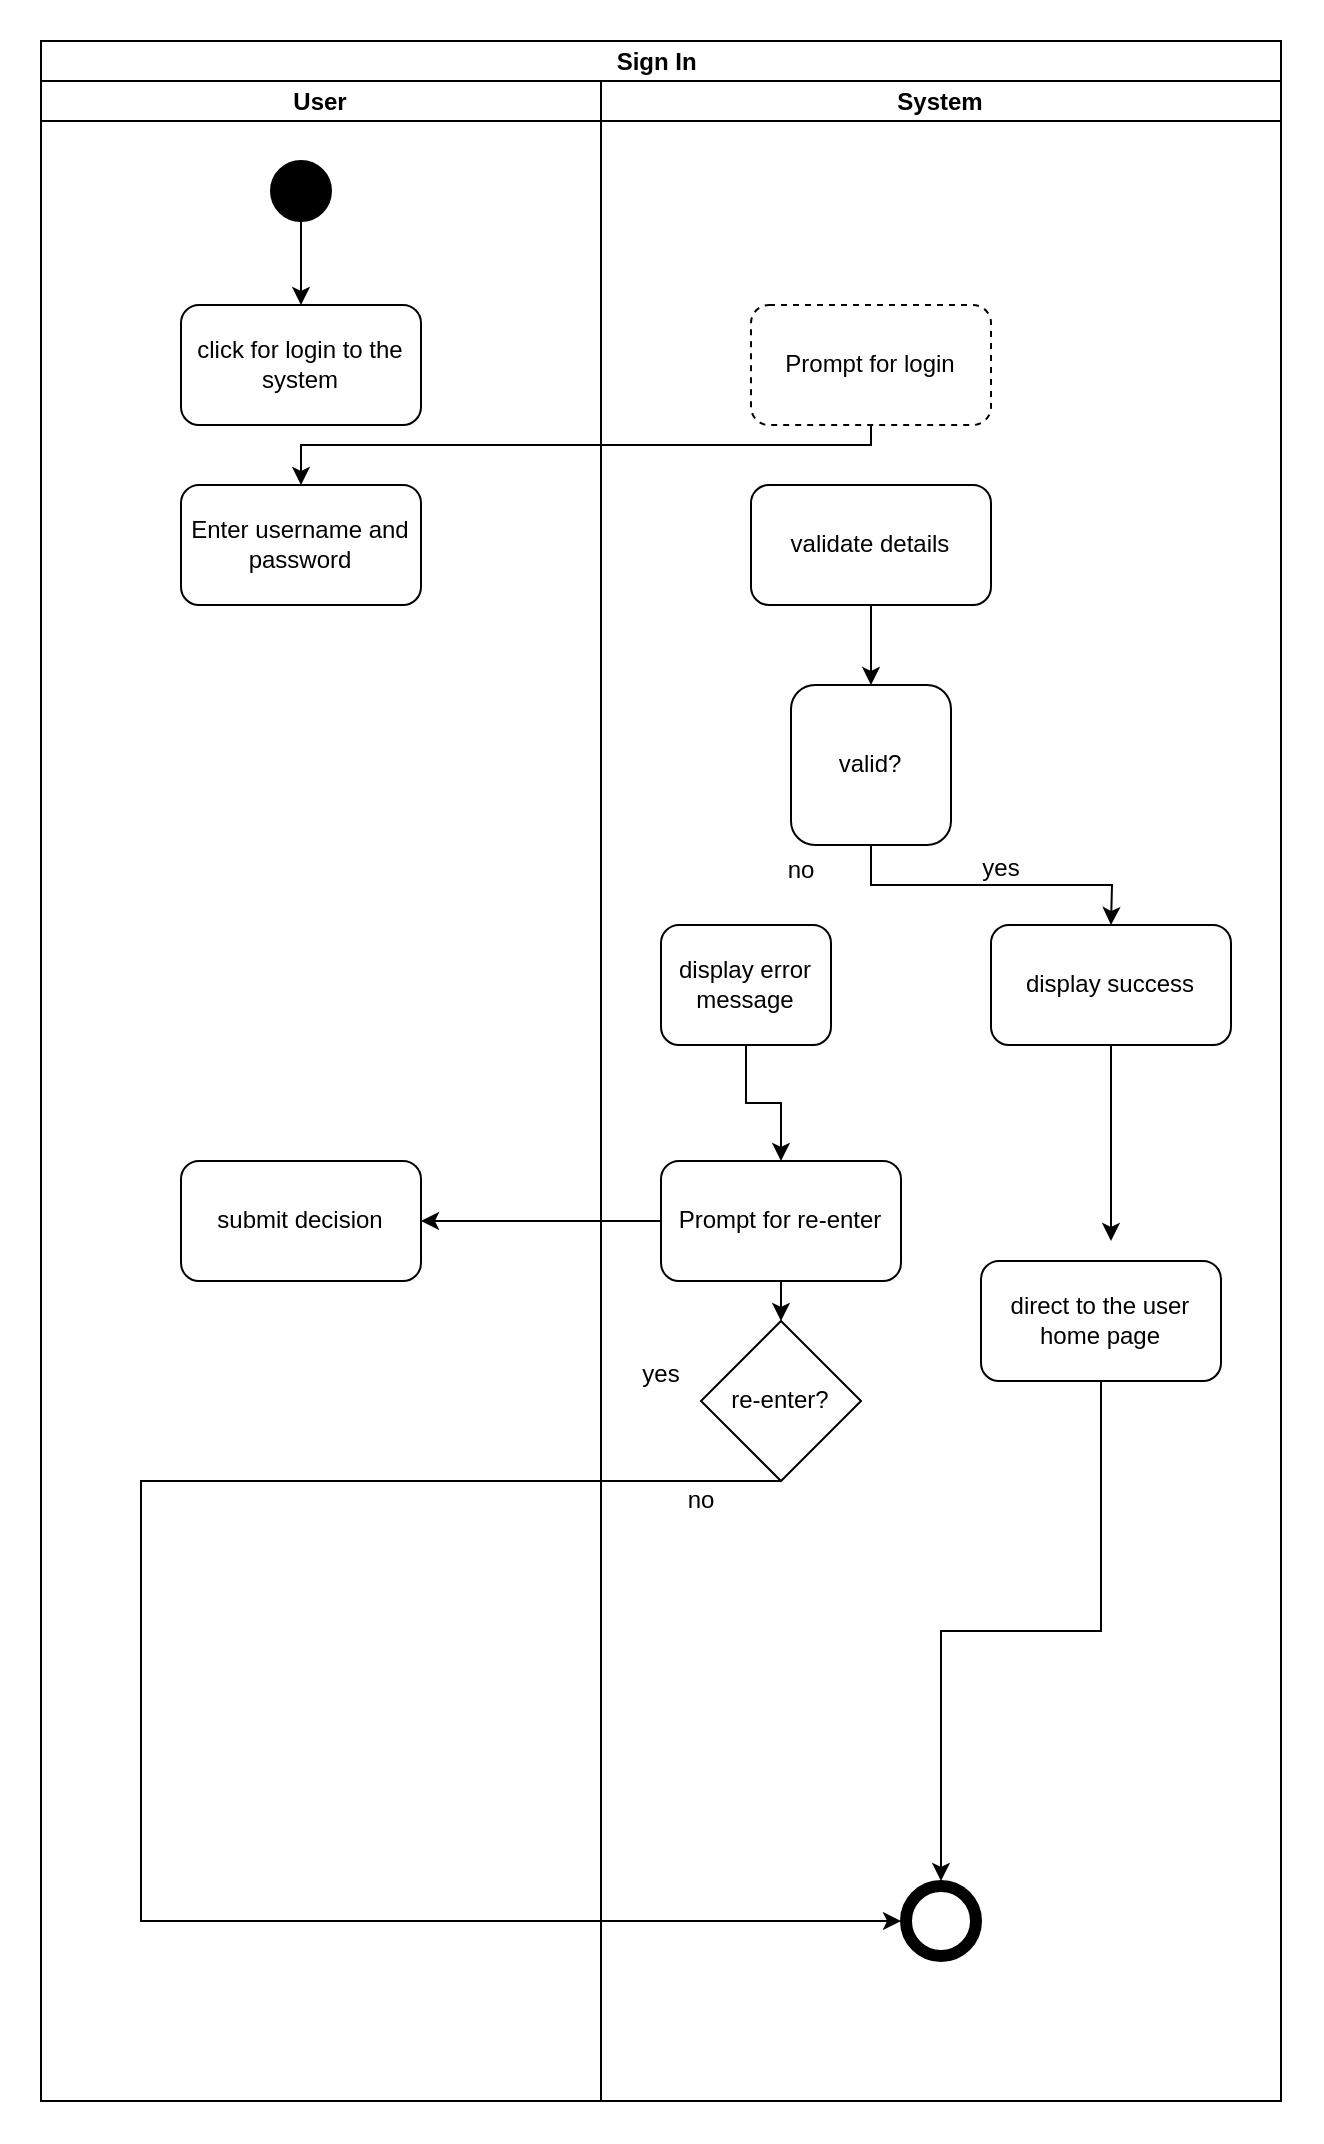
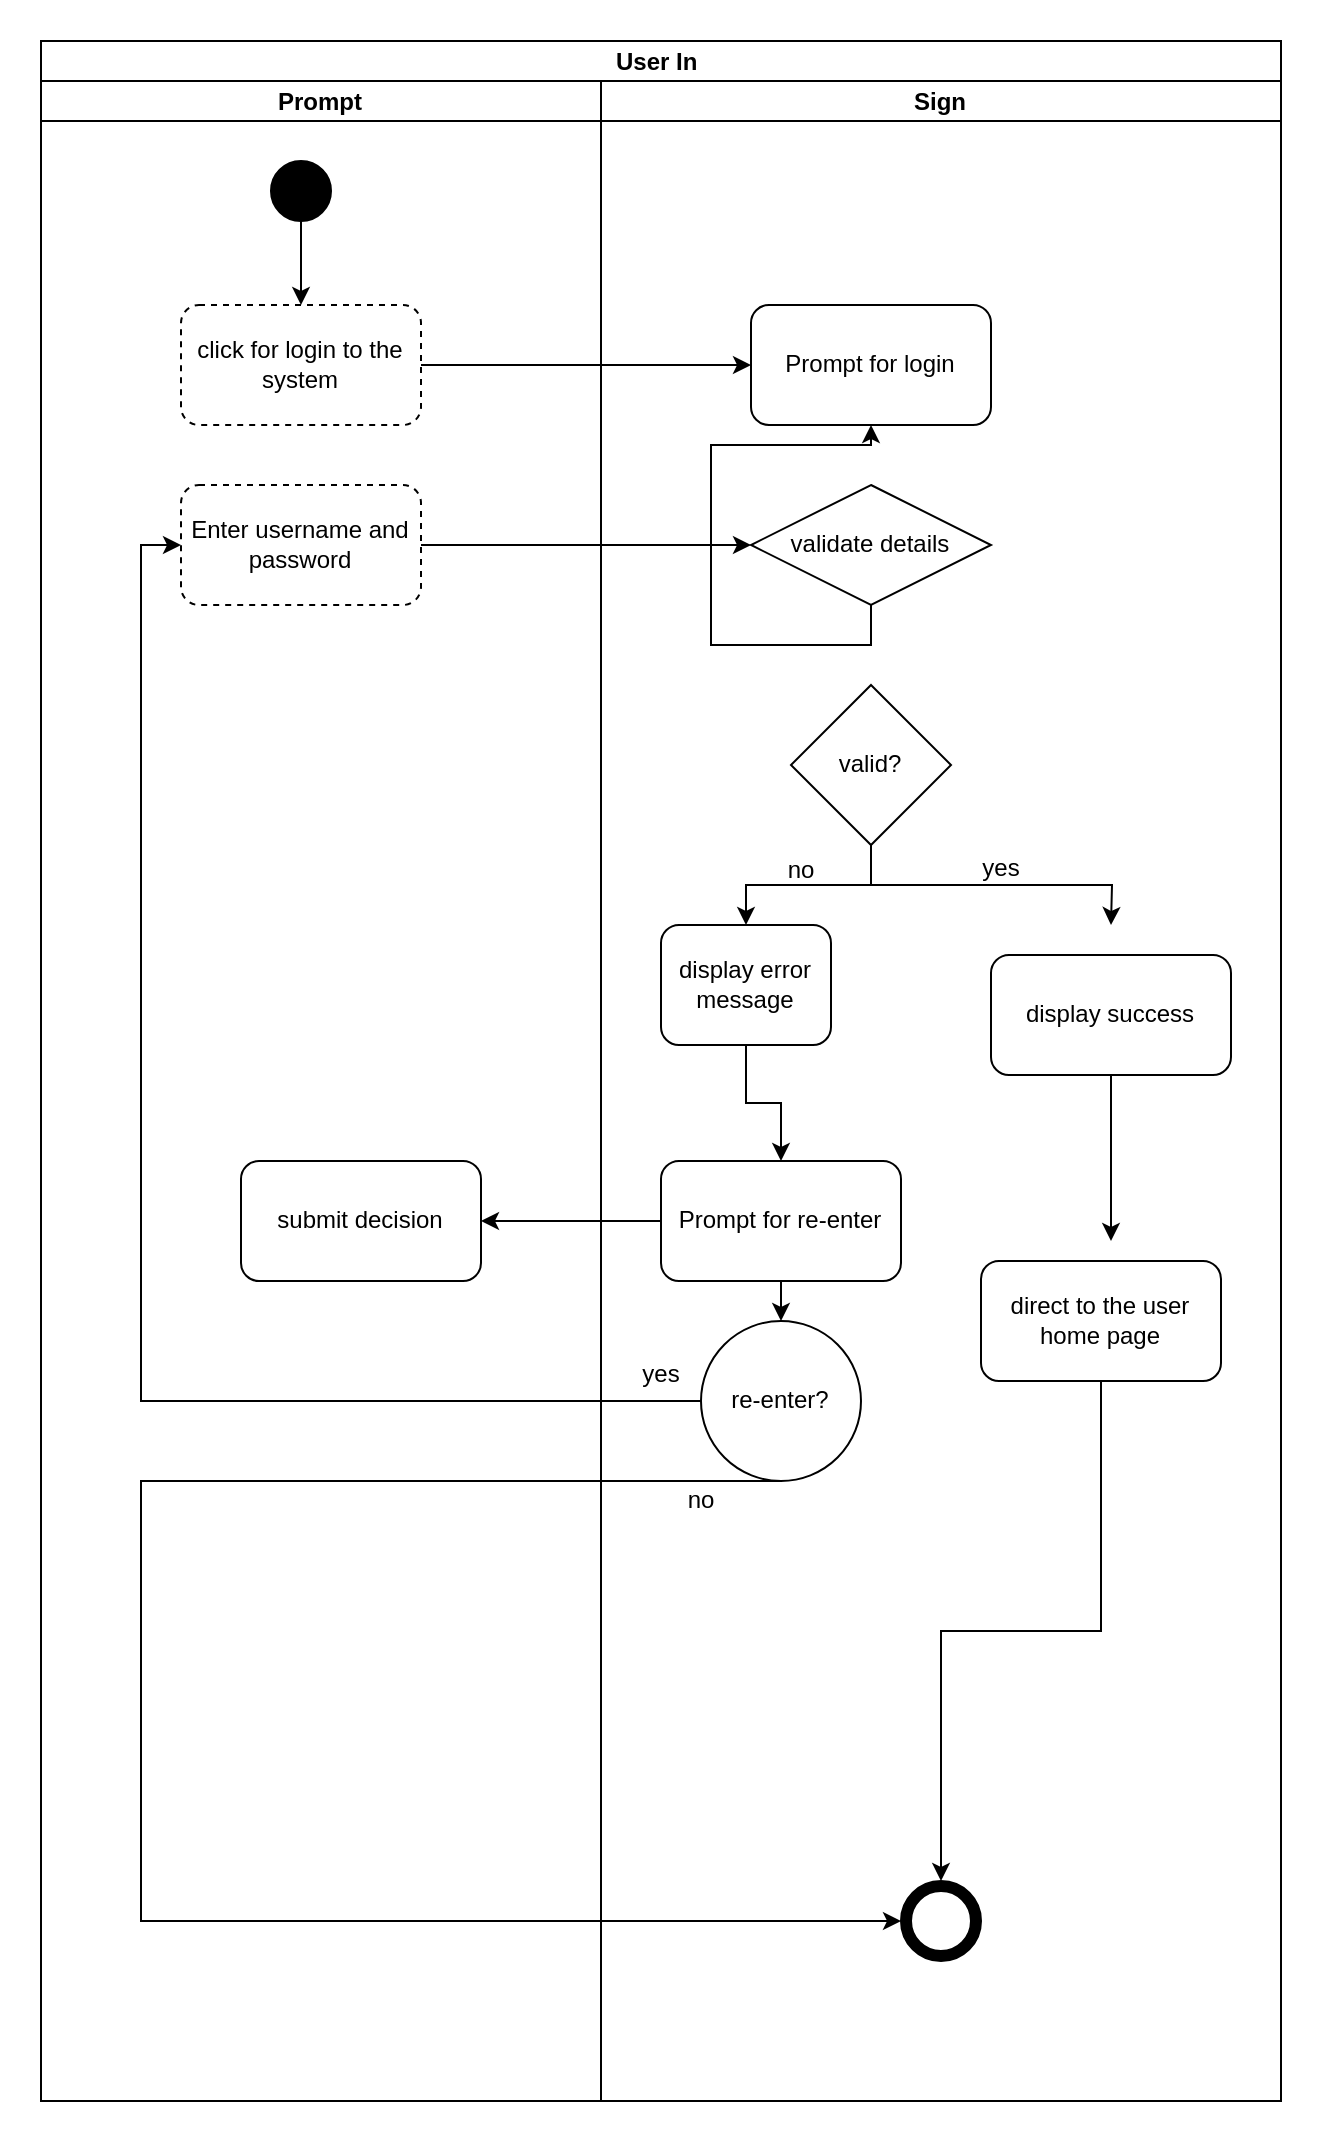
node "Sign In": label "Sign In" -> "User In"
node "User": label "User" -> "Prompt"
node "System": label "System" -> "Sign"
node "click for login to the system": style solid -> dashed
edge "click for login to the system" -> "Prompt for login": added
node "Prompt for login": style dashed -> solid
edge "Prompt for login" -> "Enter username and password": removed
node "Enter username and password": style solid -> dashed
edge "Enter username and password" -> "validate details": added
node "validate details": shape rounded rectangle -> diamond
edge "validate details" -> "valid?": now "validate details" -> "Prompt for login"
node "valid?": shape rounded rectangle -> diamond
edge "valid?" -> "display error message": added
node "display success": moved (1111, 985) -> (1111, 1015)
edge "re-enter?" -> "Enter username and password": added
node "submit decision": moved (301, 1221) -> (361, 1221)
node "re-enter?": shape diamond -> ellipse
